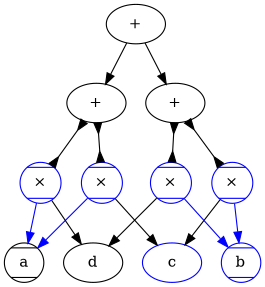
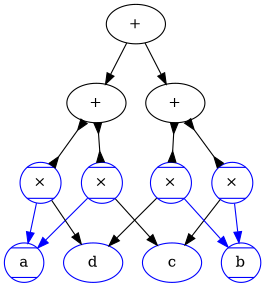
node "a": color black -> blue
node "d": color black -> blue
